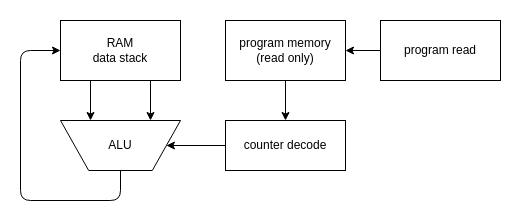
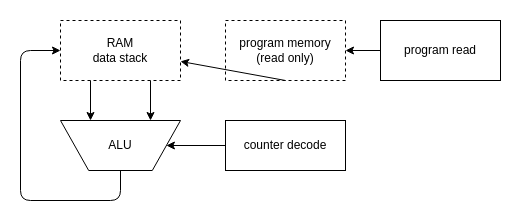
node "RAM data stack": style solid -> dashed
node "program memory (read only)": style solid -> dashed
edge "program memory (read only)" -> "counter decode": now "program memory (read only)" -> "RAM data stack"
